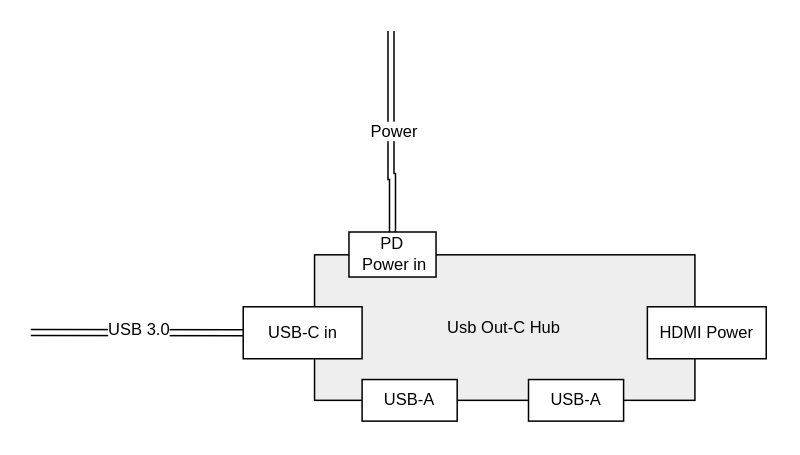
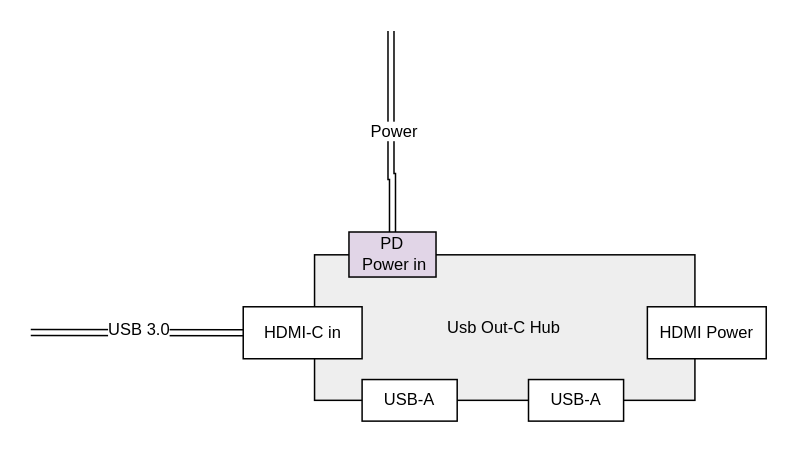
node "PD Power in": fillcolor #ffffff -> #e1d5e7
node "USB-C in": label "USB-C in" -> "HDMI-C in"
